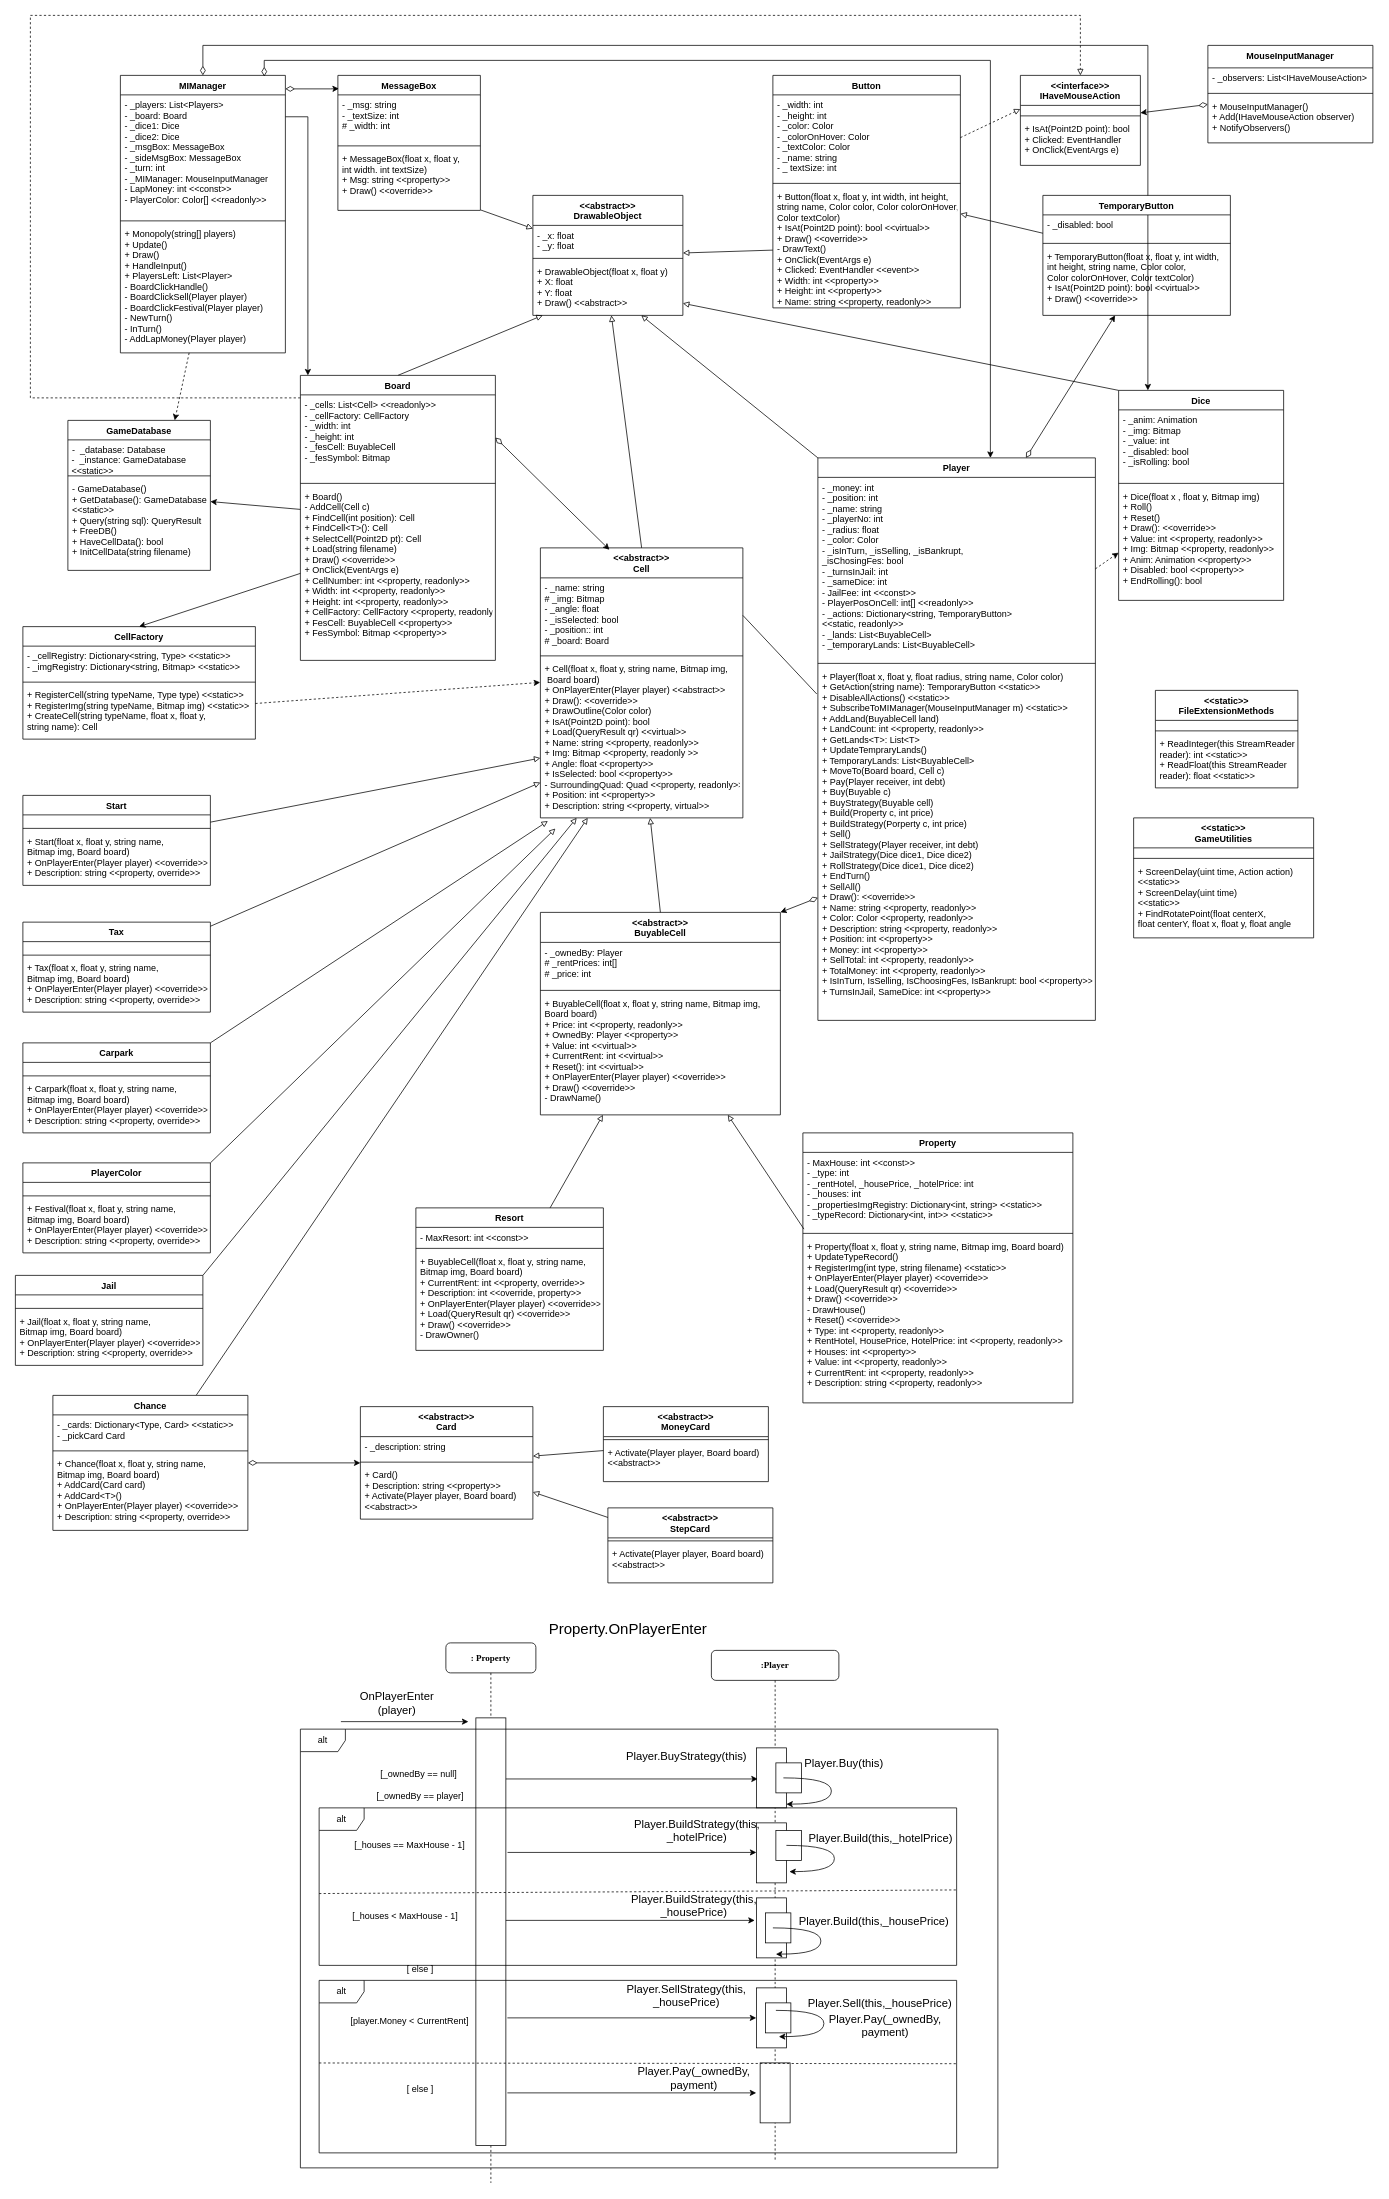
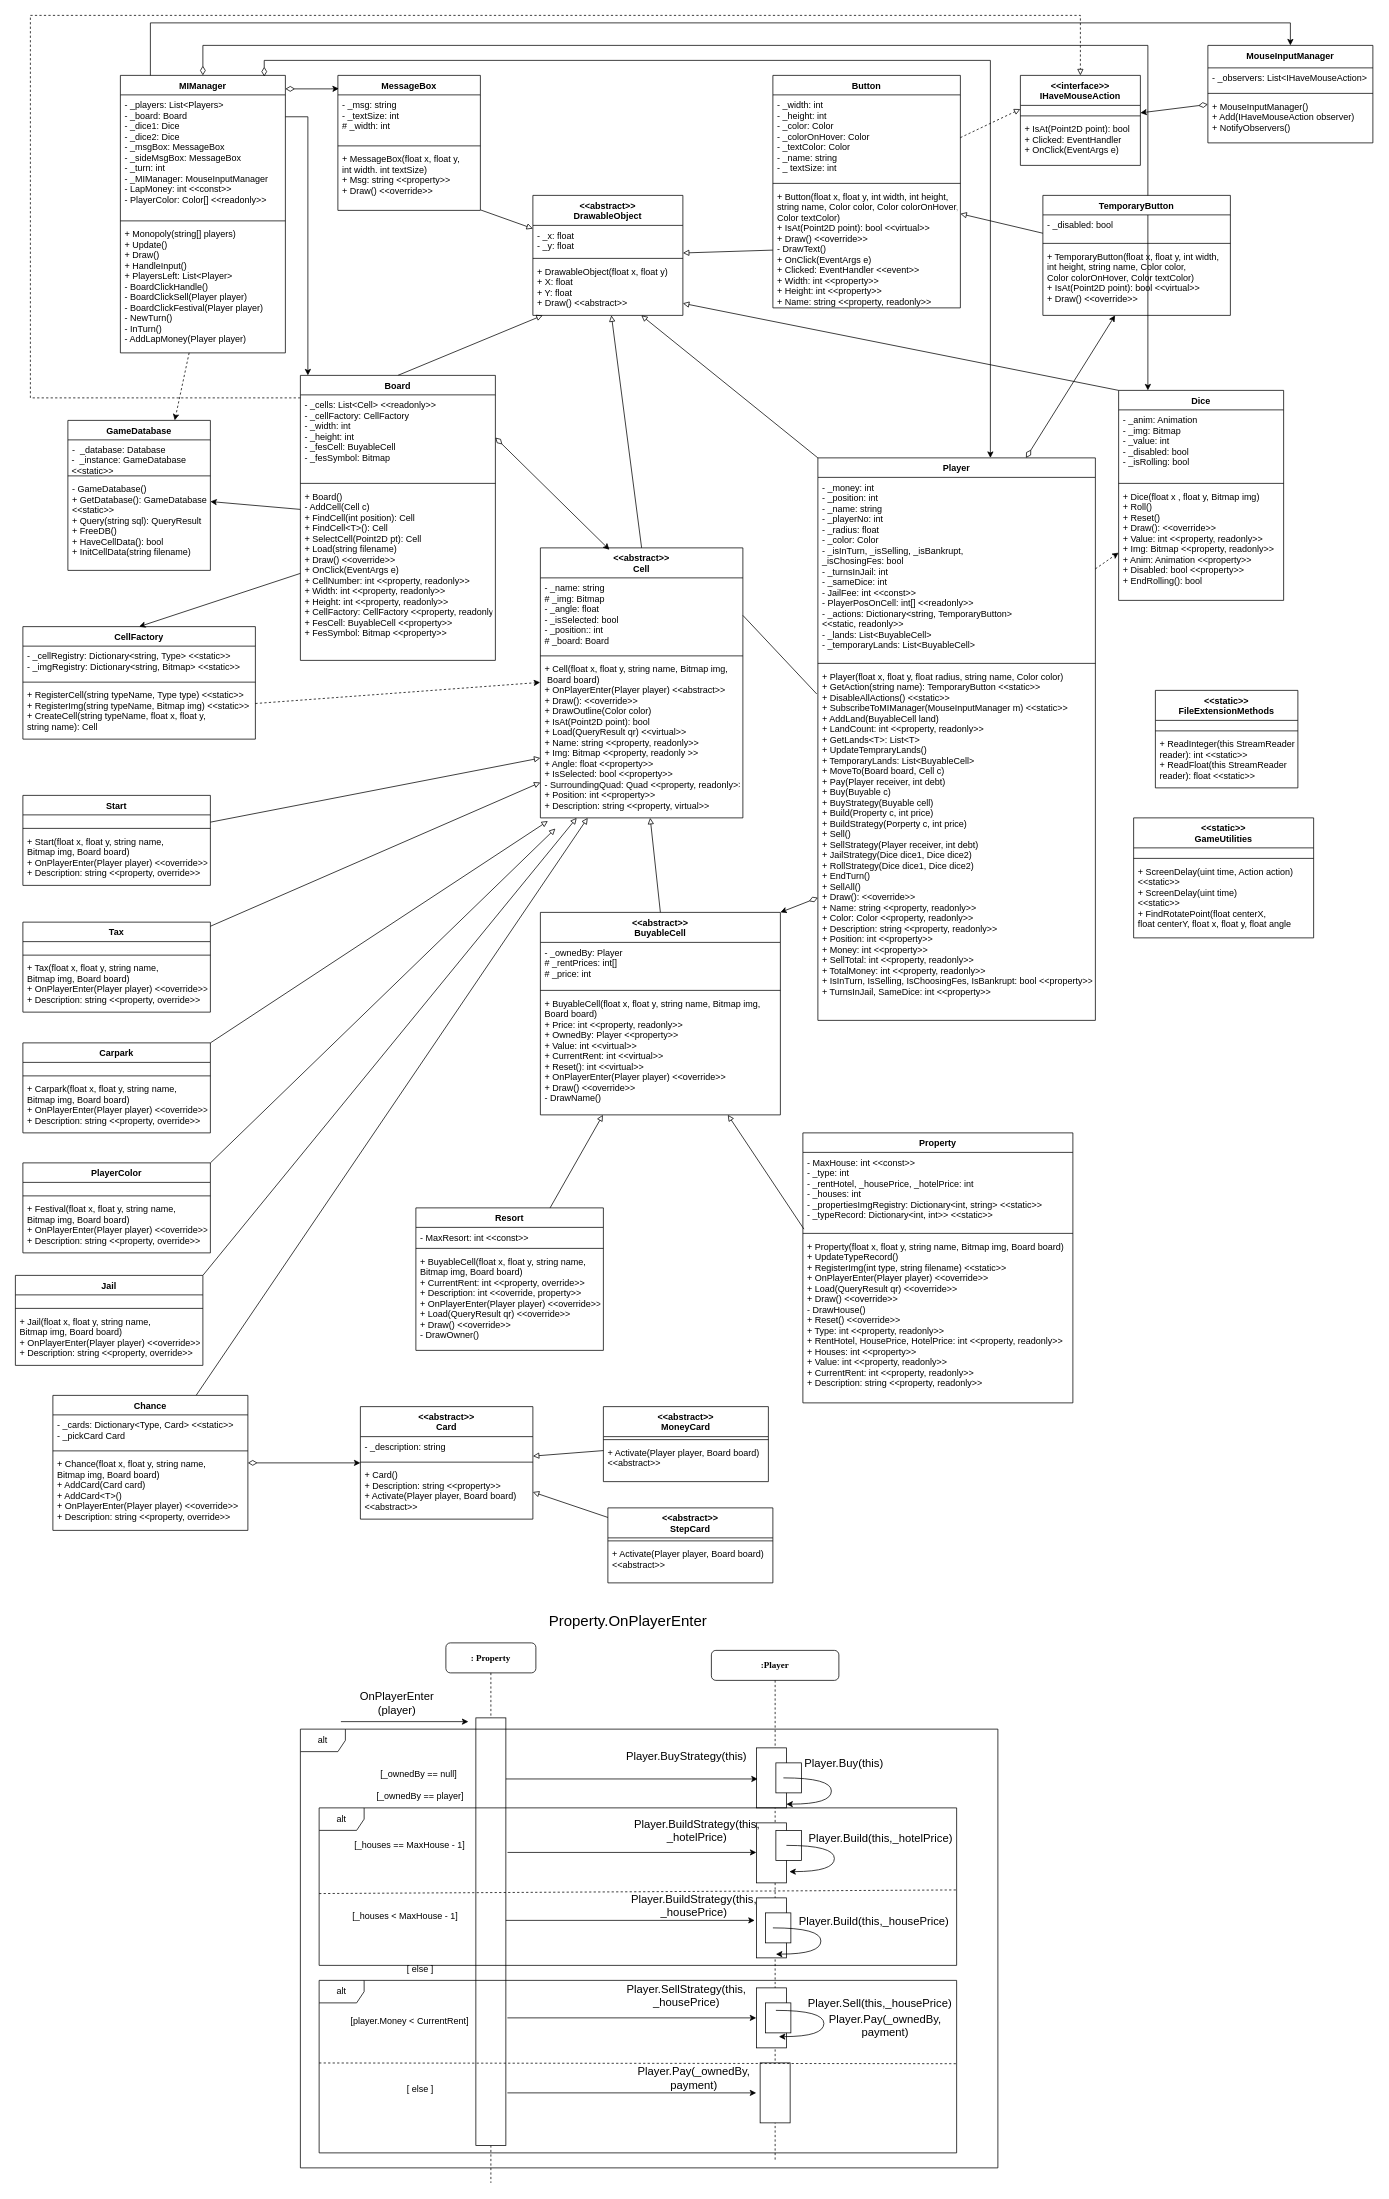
edge "MIManager" -> "MouseInputManager": added
node "Property.OnPlayerEnter": moved (628, 1628) -> (628, 1620)
